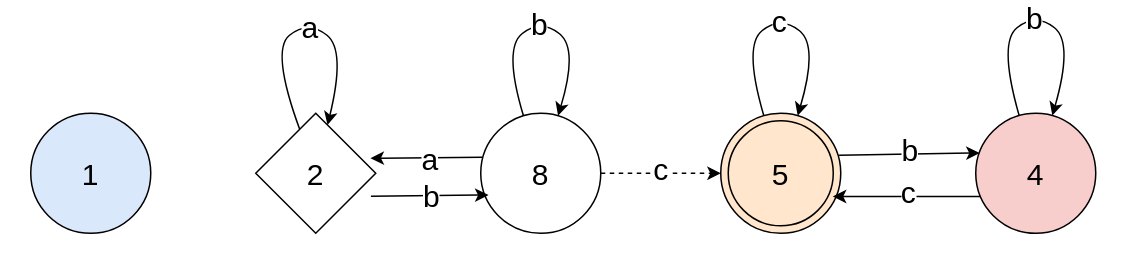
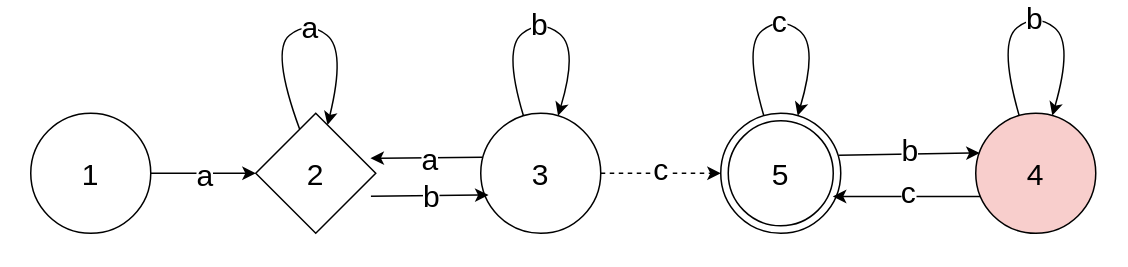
node "1": fillcolor #dae8fc -> #ffffff
edge "1" -> "2": added, label "a"
node "8": label "8" -> "3"
node "5": fillcolor #ffe6cc -> #ffffff
